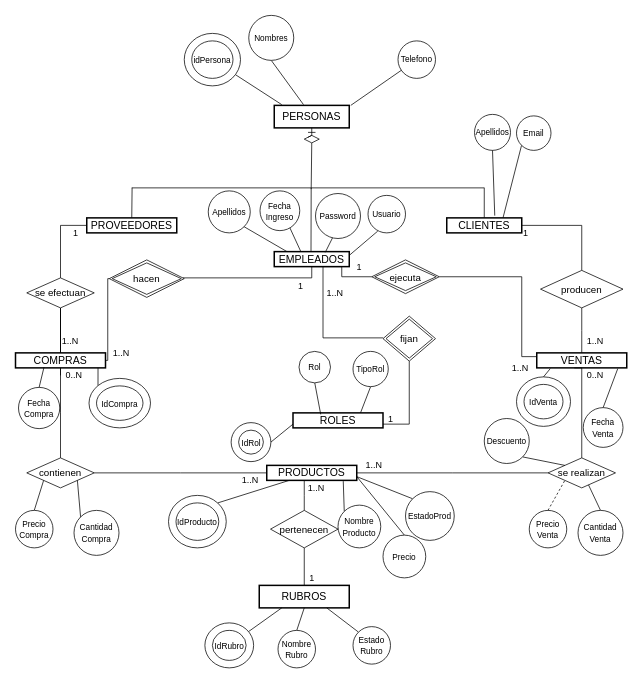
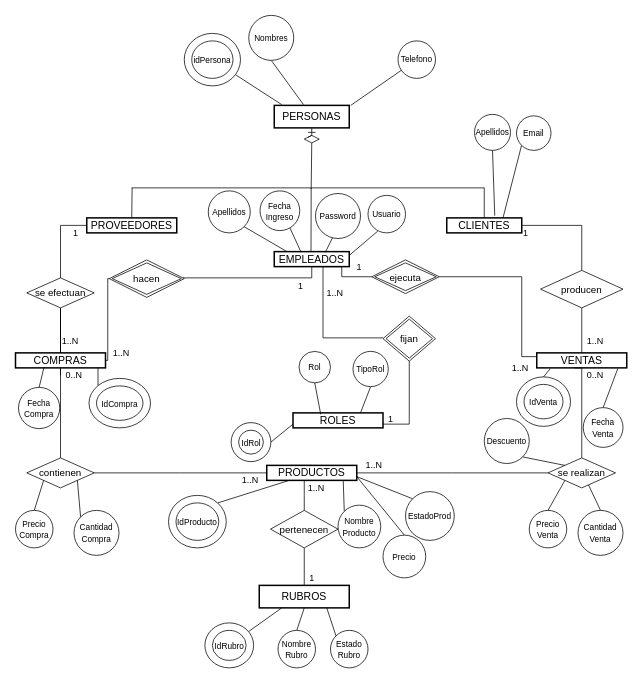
edge "se realizan" -- "Precio Venta": style dashed -> solid
node "Estado Rubro": moved (372, 645) -> (349, 649)
